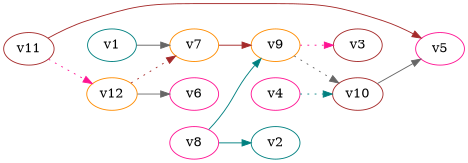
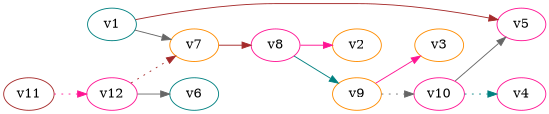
edge "v11" -> "v5": now "v1" -> "v5"
edge "v7" -> "v9": now "v7" -> "v8"
edge "v9" -> "v3": style dotted -> solid
node "v3": color brown -> darkorange
node "v12": color darkorange -> deeppink
node "v6": color deeppink -> teal
edge "v4" -> "v10": reversed
node "v10": color brown -> deeppink
edge "v8" -> "v2": color teal -> deeppink
node "v2": color teal -> darkorange
